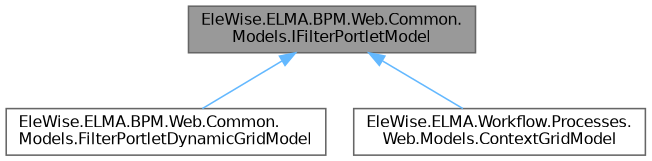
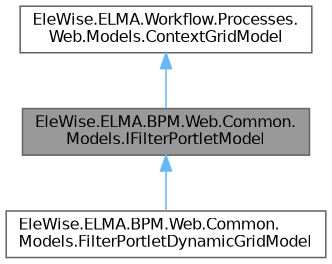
edge "EleWise.ELMA.Workflow.Processes. Web.Models.ContextGridModel" -> "EleWise.ELMA.BPM.Web.Common. Models.IFilterPortletModel": reversed
